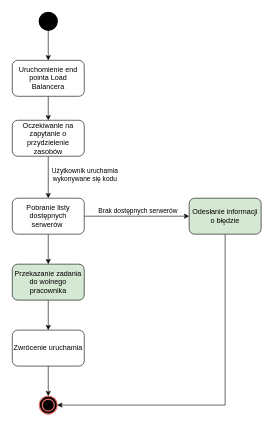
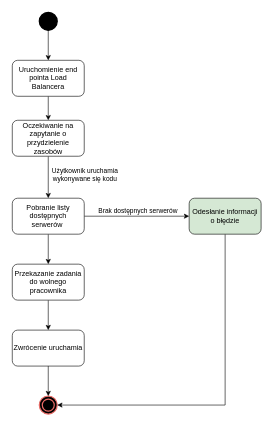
node "Przekazanie zadania do wolnego pracownika": fillcolor #d5e8d4 -> #ffffff
